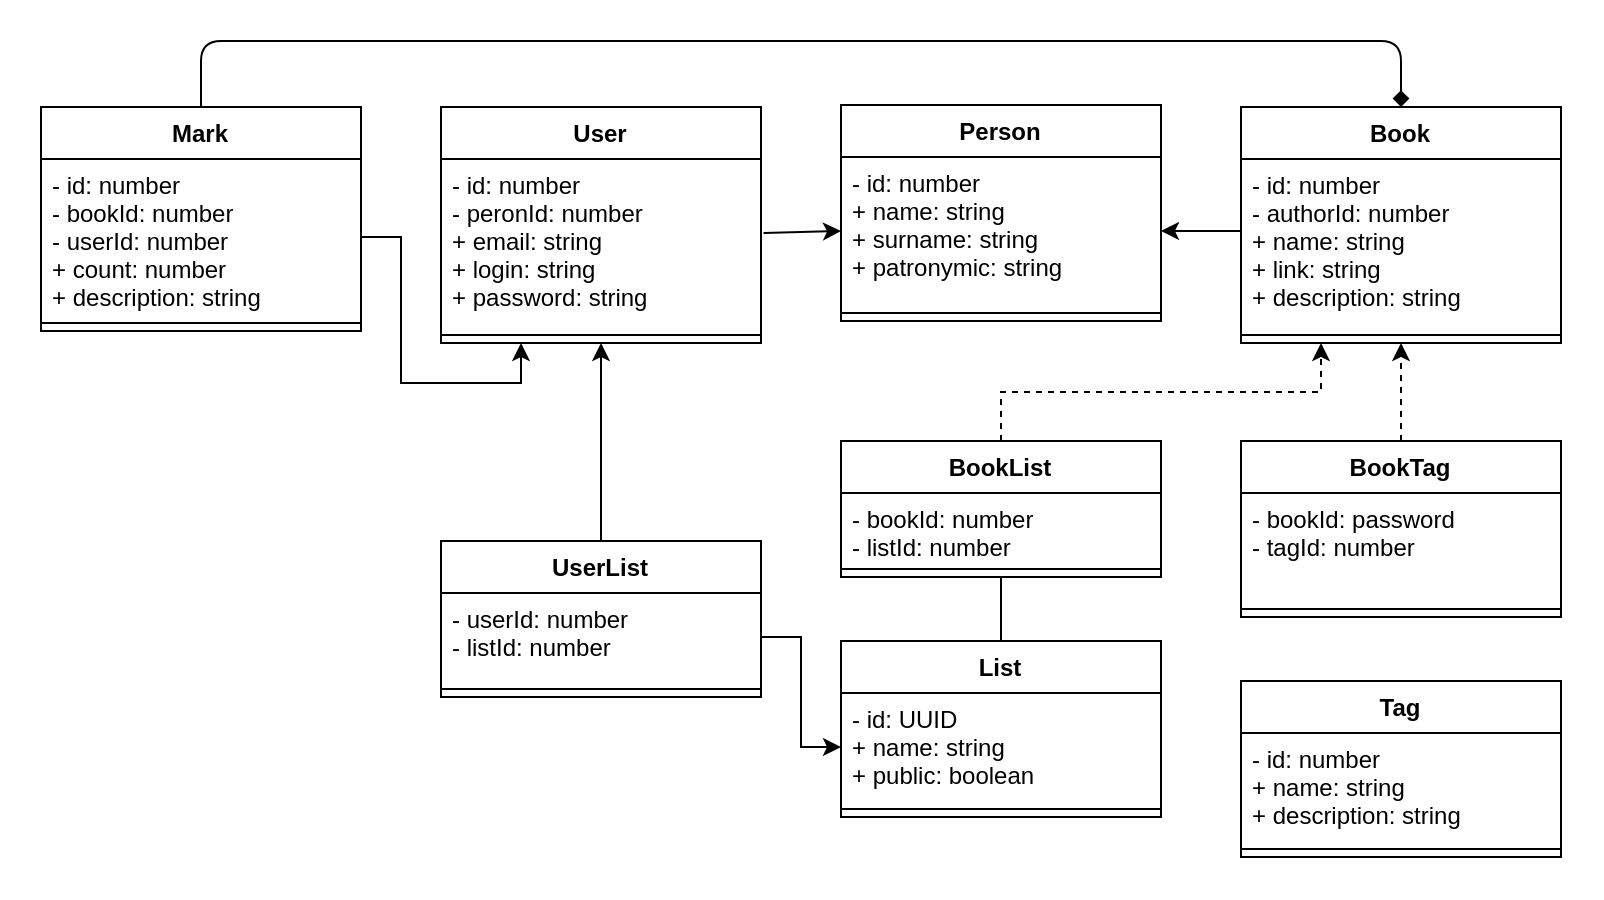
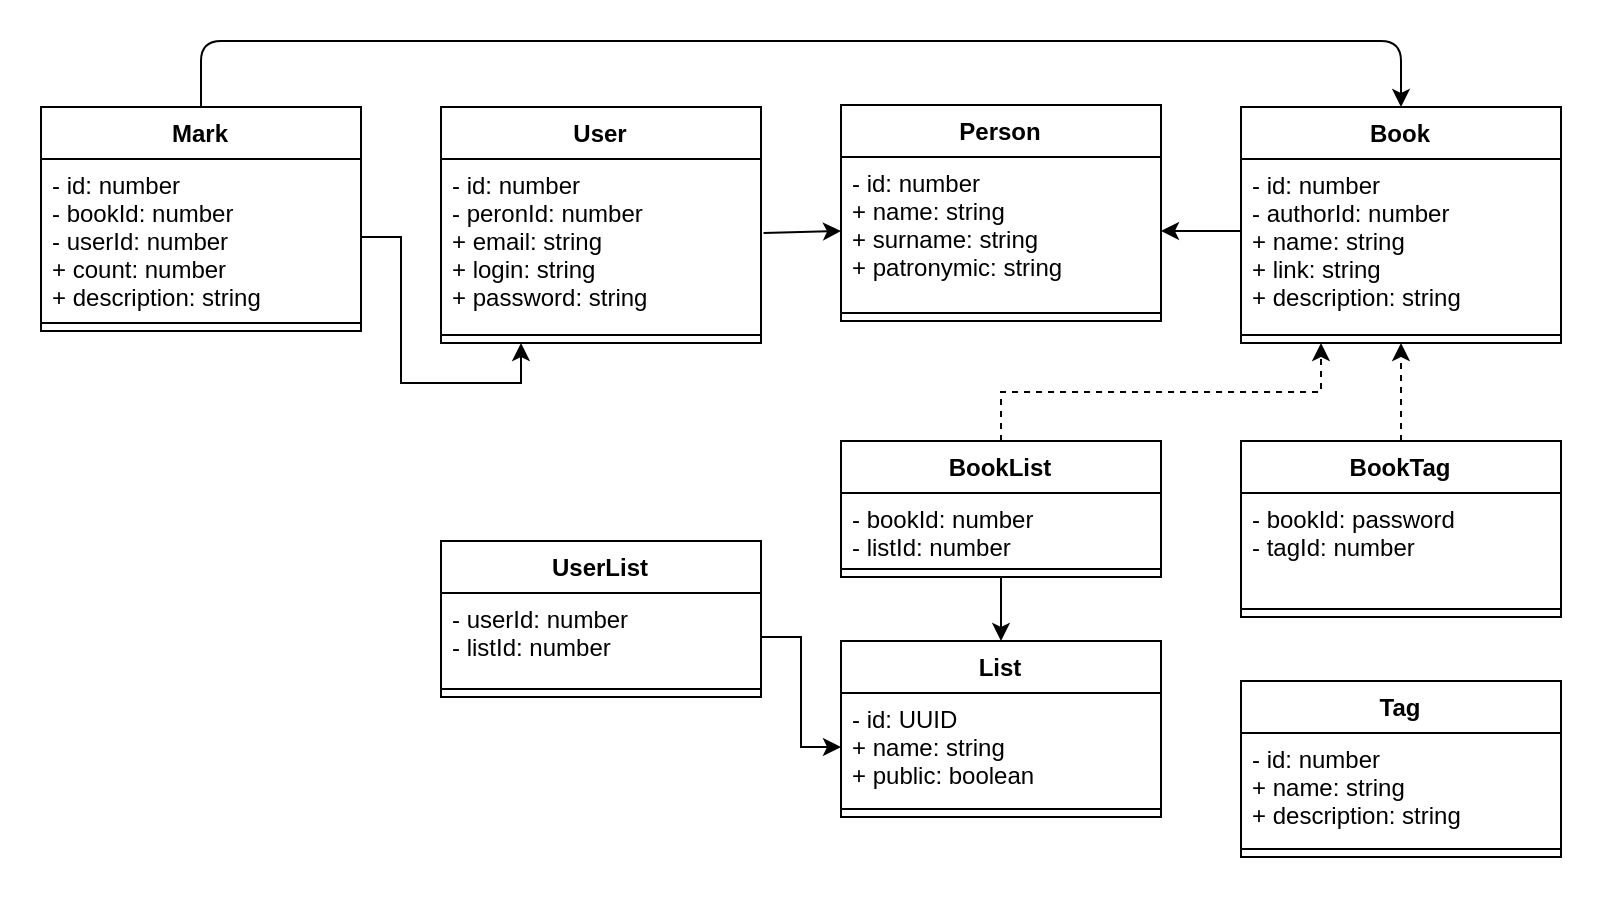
edge "Mark" -> "Book": arrowhead diamond -> classic
edge "UserList" -> "User": removed
edge "BookList" -- "List": arrowhead none -> classic
